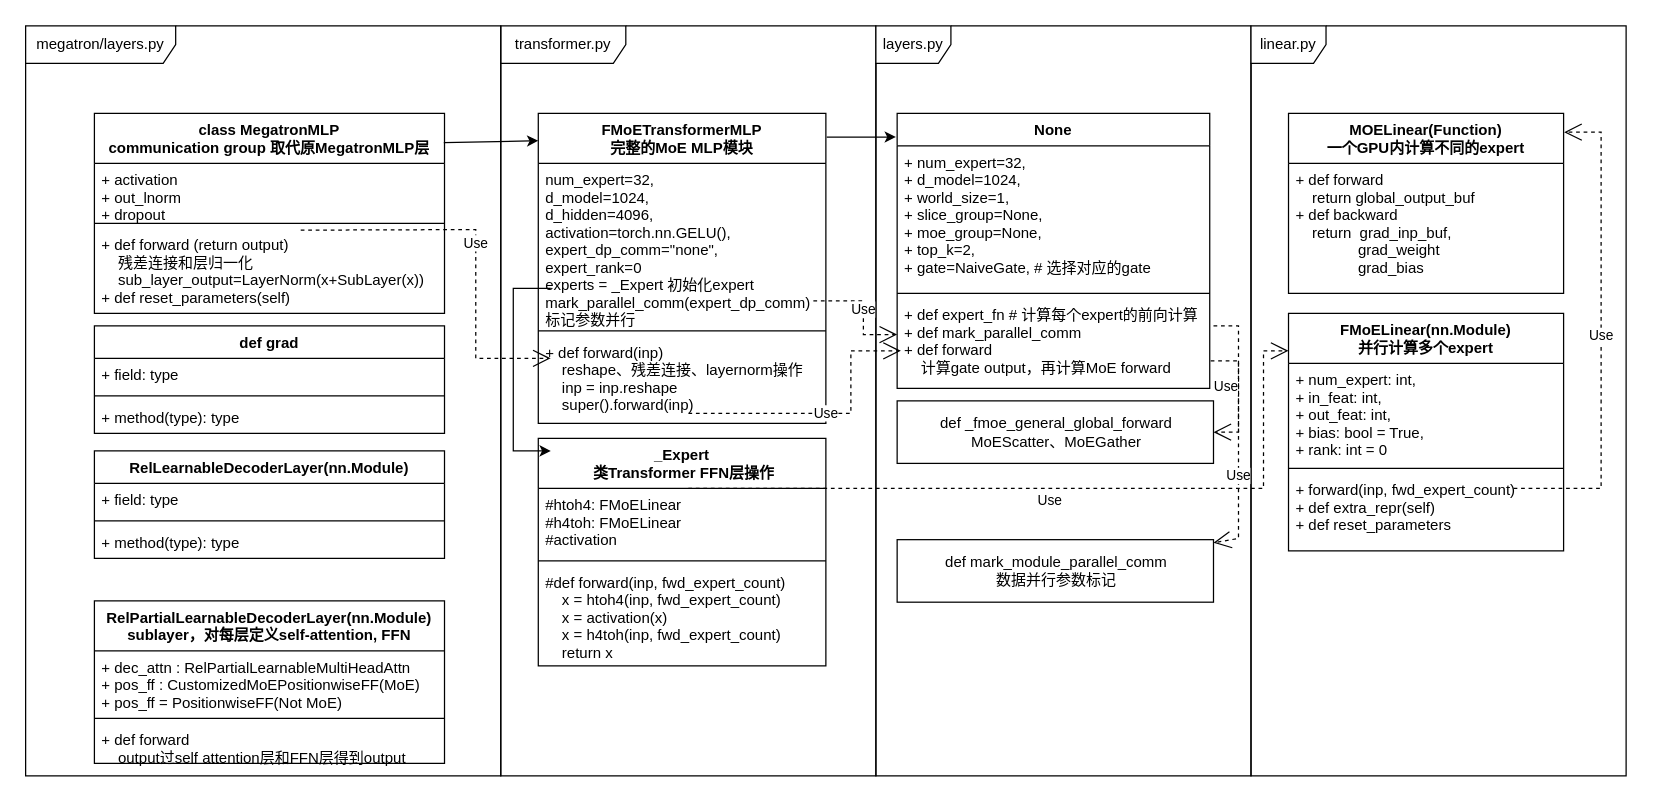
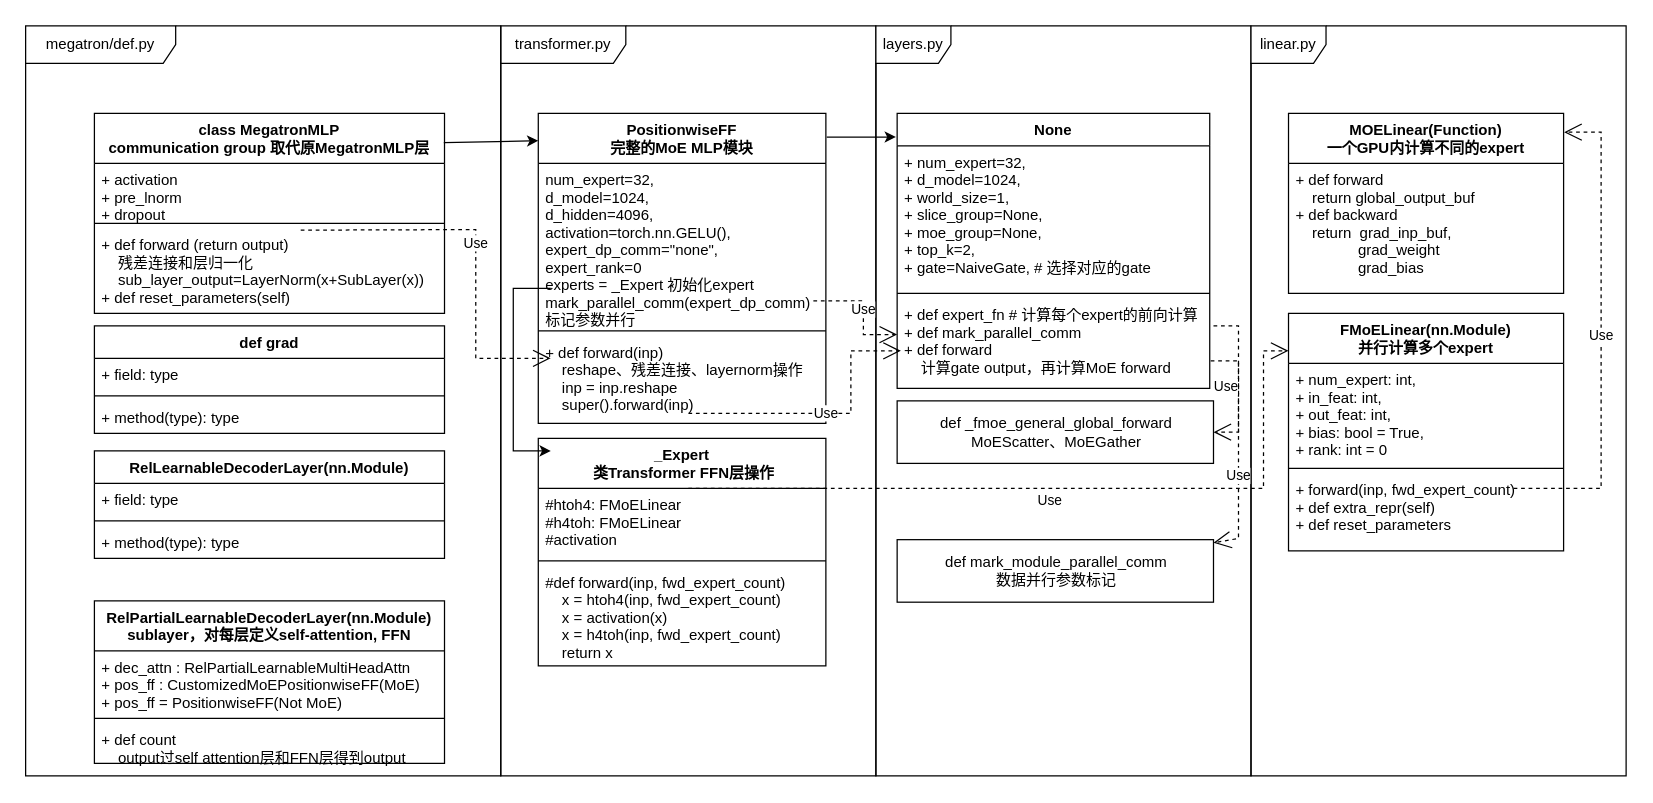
node "megatron/layers.py": label "megatron/layers.py" -> "megatron/def.py"
node "FMoETransformerMLP 完整的MoE MLP模块": label "FMoETransformerMLP 完整的MoE MLP模块" -> "PositionwiseFF 完整的MoE MLP模块"
node "+ activation + out_lnorm + dropout": label "+ activation + out_lnorm + dropout" -> "+ activation + pre_lnorm + dropout"
node "+ def forward output过self attention层和FFN层得到output": label "+ def forward output过self attention层和FFN层得到output" -> "+ def count output过self attention层和FFN层得到output"
